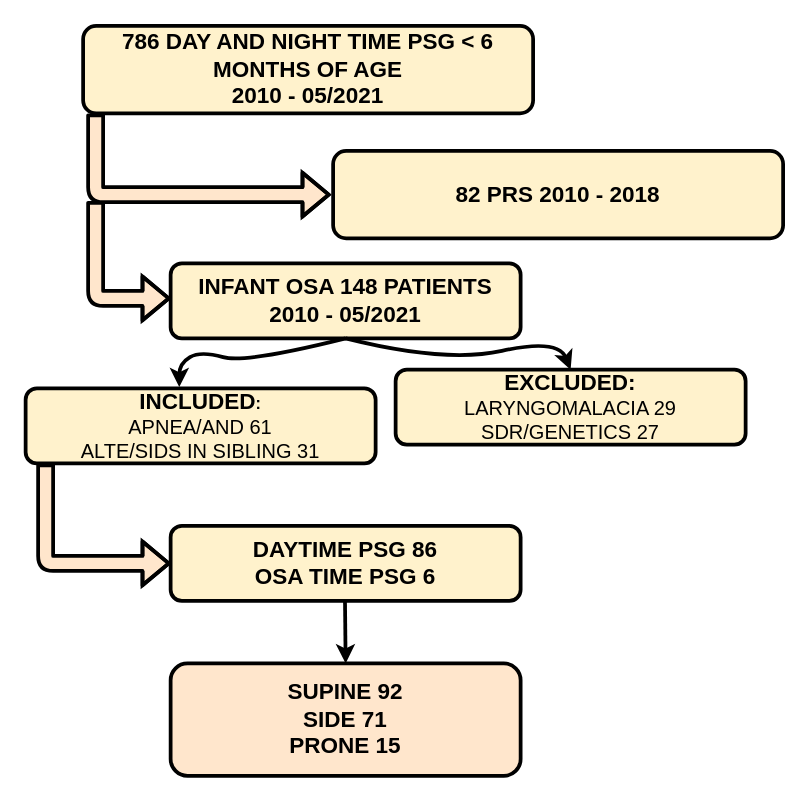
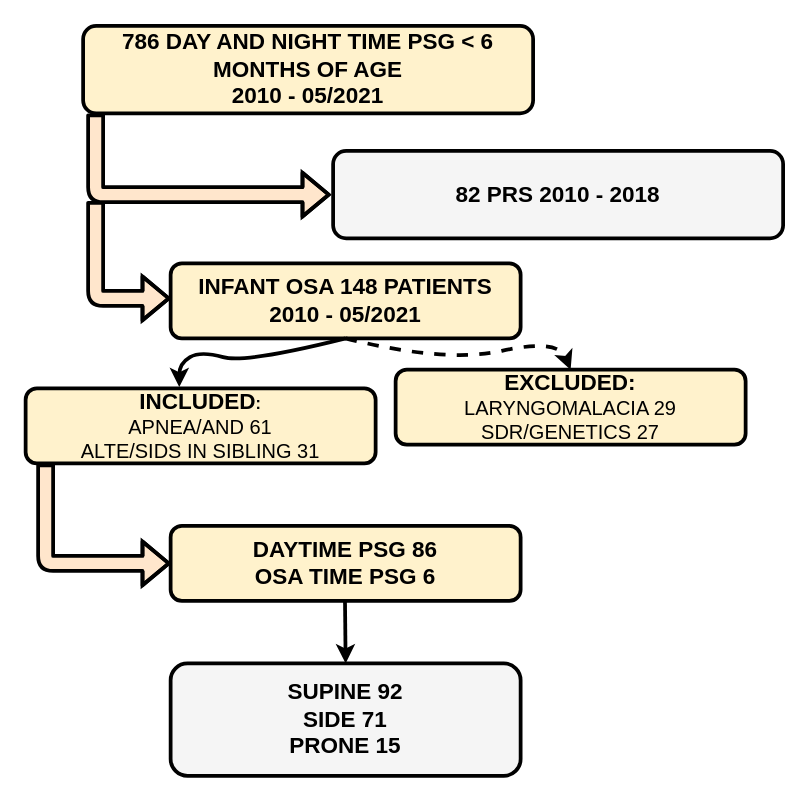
node "82 PRS 2010 - 2018": fillcolor #fff2cc -> #f5f5f5
edge "INFANT OSA 148 PATIENTS 2010 - 05/2021" -> "EXCLUDED: LARYNGOMALACIA 29 SDR/GENETICS 27": style solid -> dashed
node "SUPINE 92 SIDE 71 PRONE 15": fillcolor #ffe6cc -> #f5f5f5
